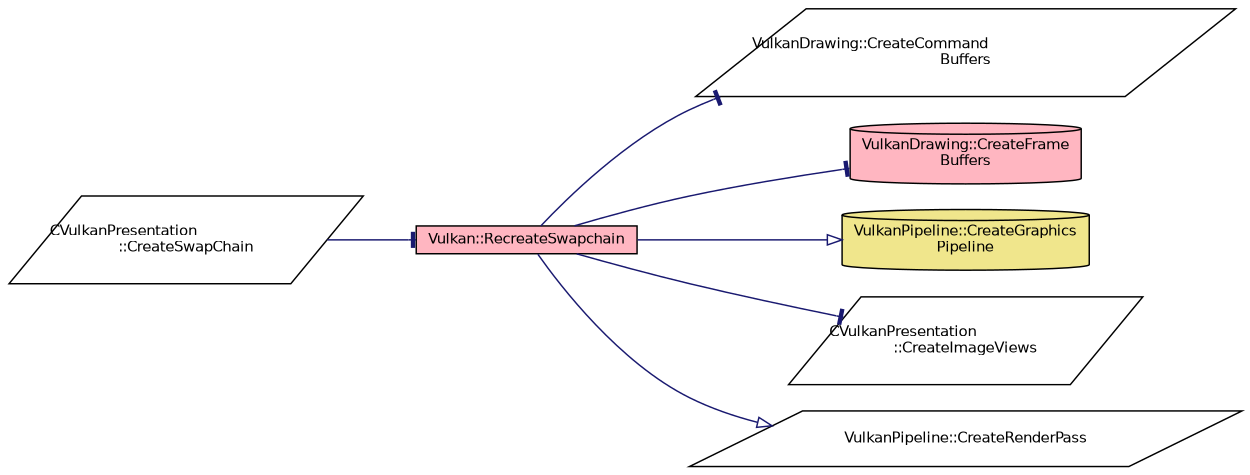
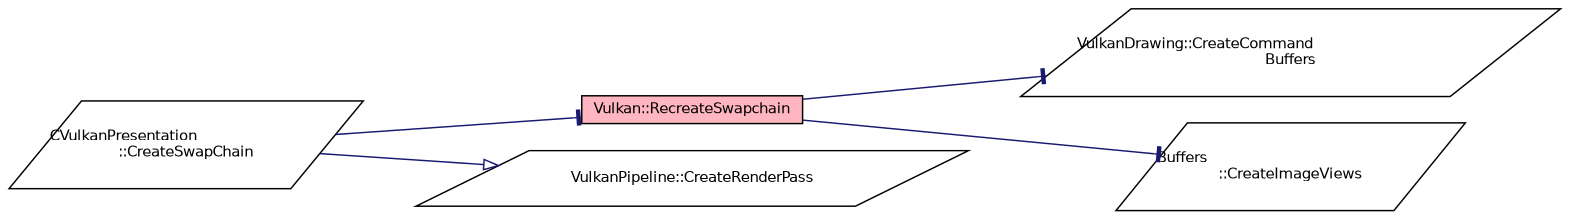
node "VulkanDrawing::CreateFrame Buffers": removed
node "VulkanPipeline::CreateGraphics Pipeline": removed
node "CVulkanPresentation ::CreateImageViews": label "CVulkanPresentation ::CreateImageViews" -> "Buffers ::CreateImageViews"
edge "Vulkan::RecreateSwapchain" -> "VulkanPipeline::CreateRenderPass": now "CVulkanPresentation ::CreateSwapChain" -> "VulkanPipeline::CreateRenderPass"
